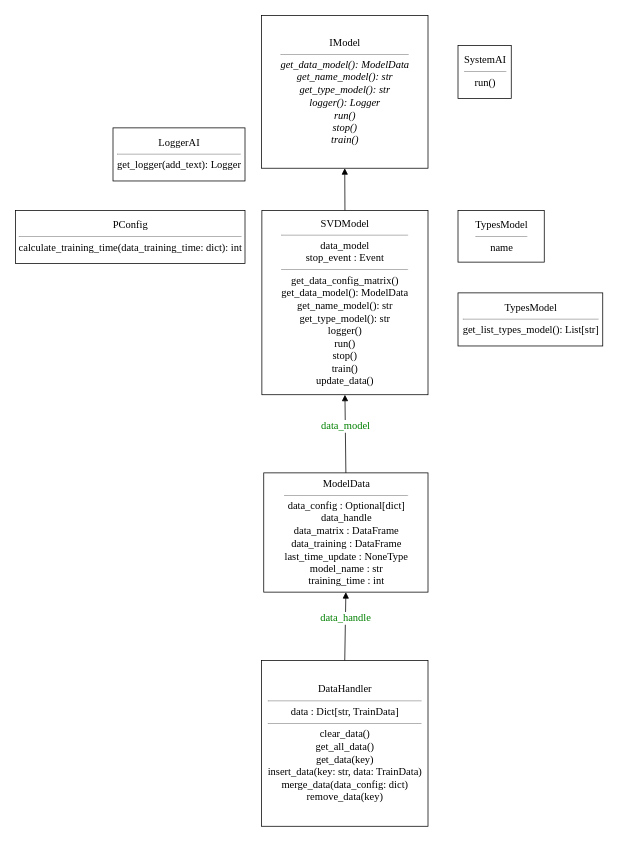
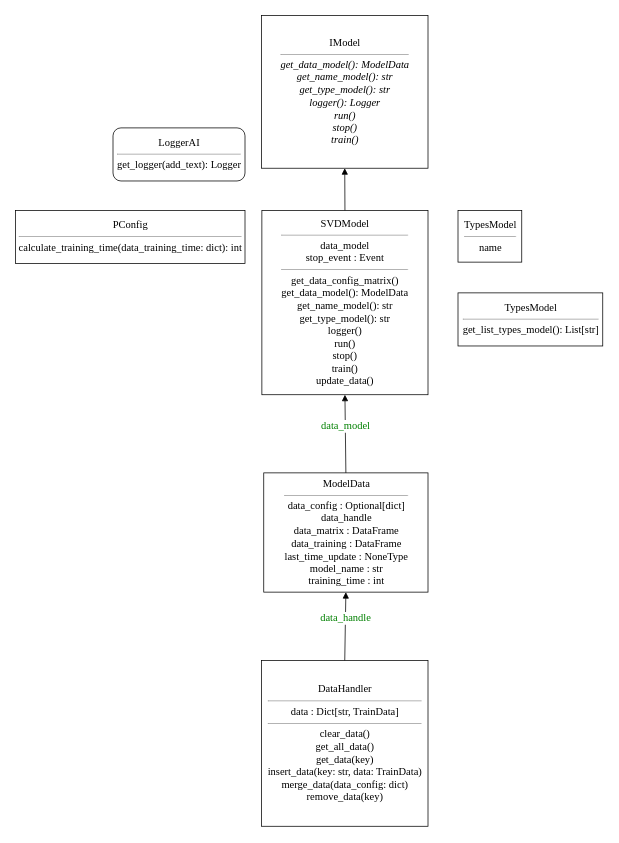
node "SystemAI run()": removed
node "LoggerAI get_logger(add_text): Logger": shape rectangle -> rounded rectangle
node "TypesModel name": size 86x52 -> 64x52
